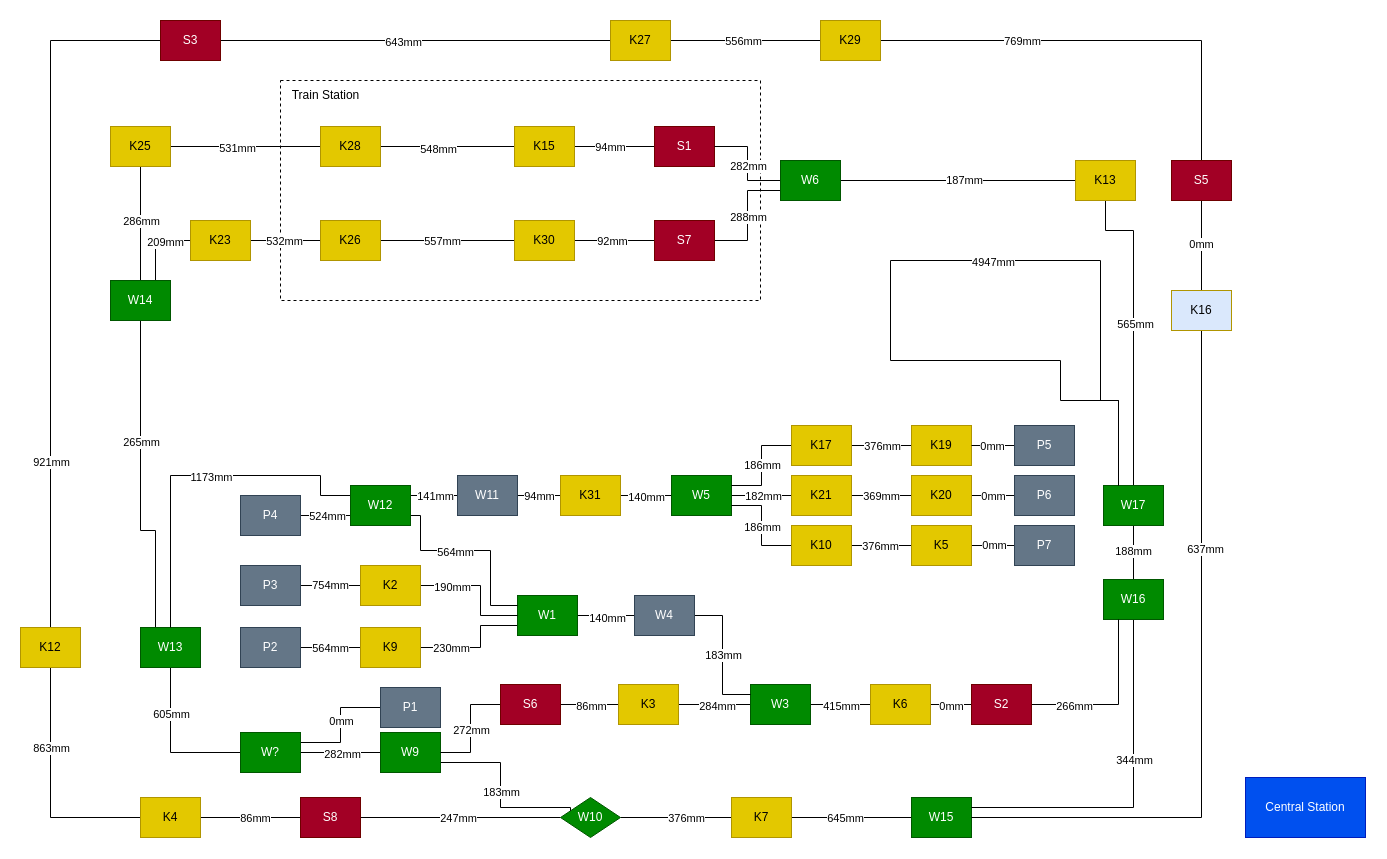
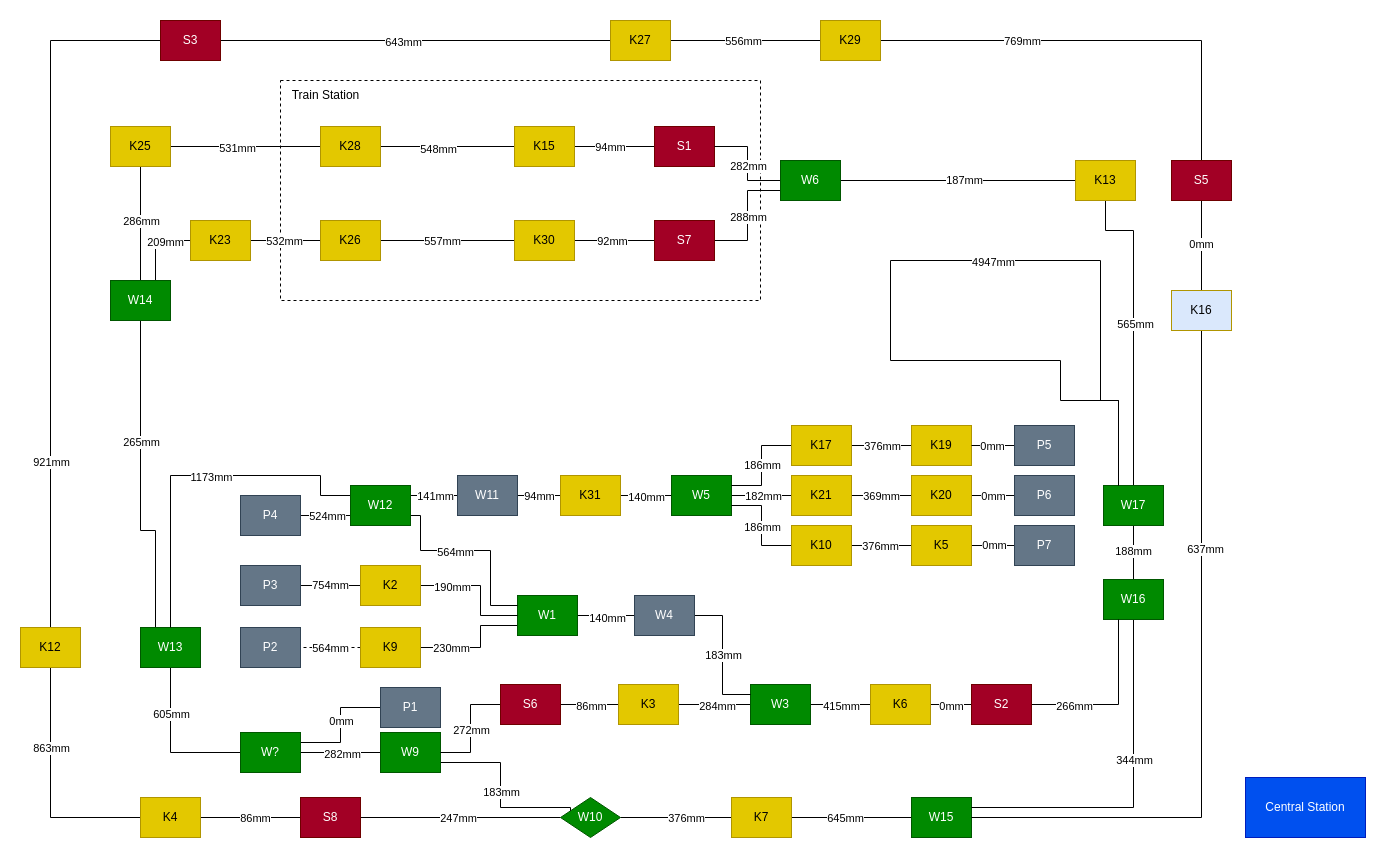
edge "P2" -- "K9": style solid -> dashed
